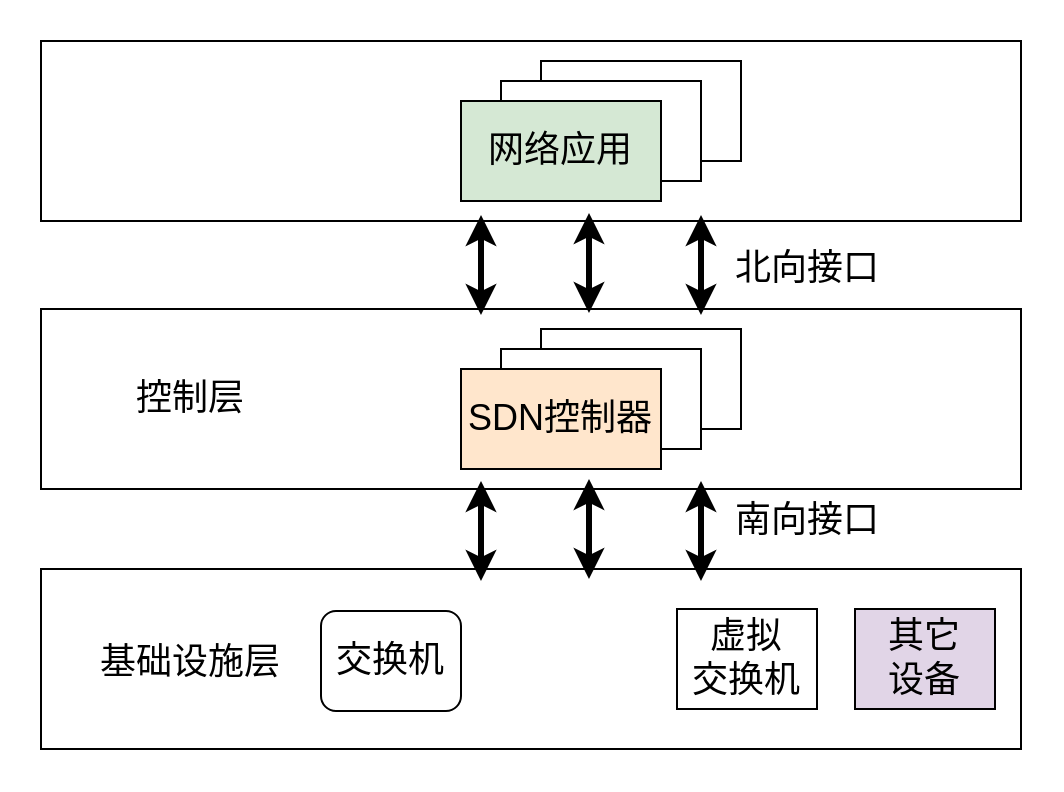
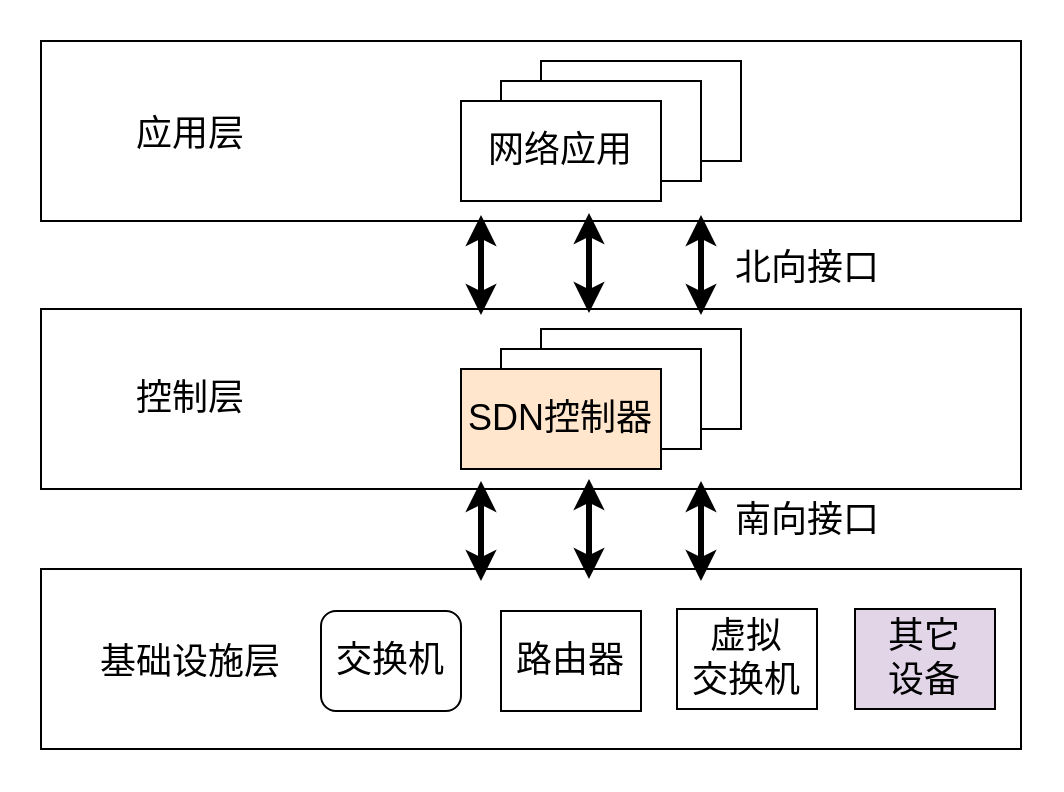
node "应用层": added
node "网络应用": fillcolor #d5e8d4 -> #ffffff
node "路由器": added
